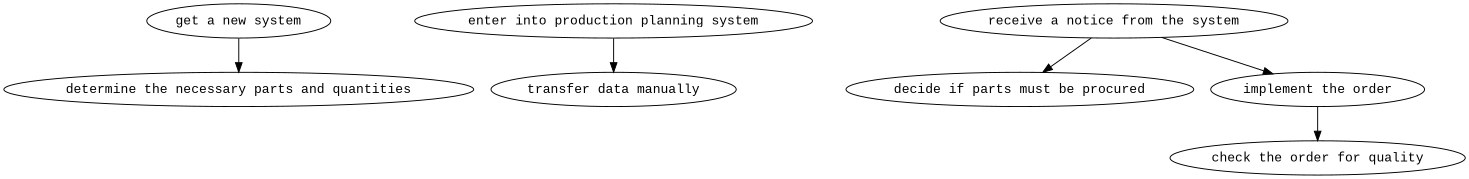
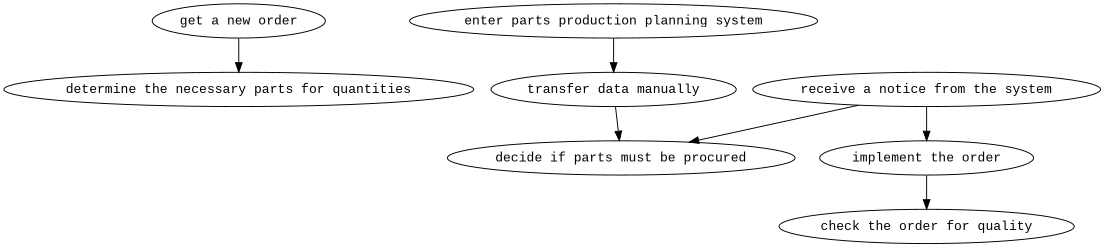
node "get a new system": label "get a new system" -> "get a new order"
node "enter into production planning system": label "enter into production planning system" -> "enter parts production planning system"
node "determine the necessary parts and quantities": label "determine the necessary parts and quantities" -> "determine the necessary parts for quantities"
edge "transfer data manually" -> "decide if parts must be procured": added
